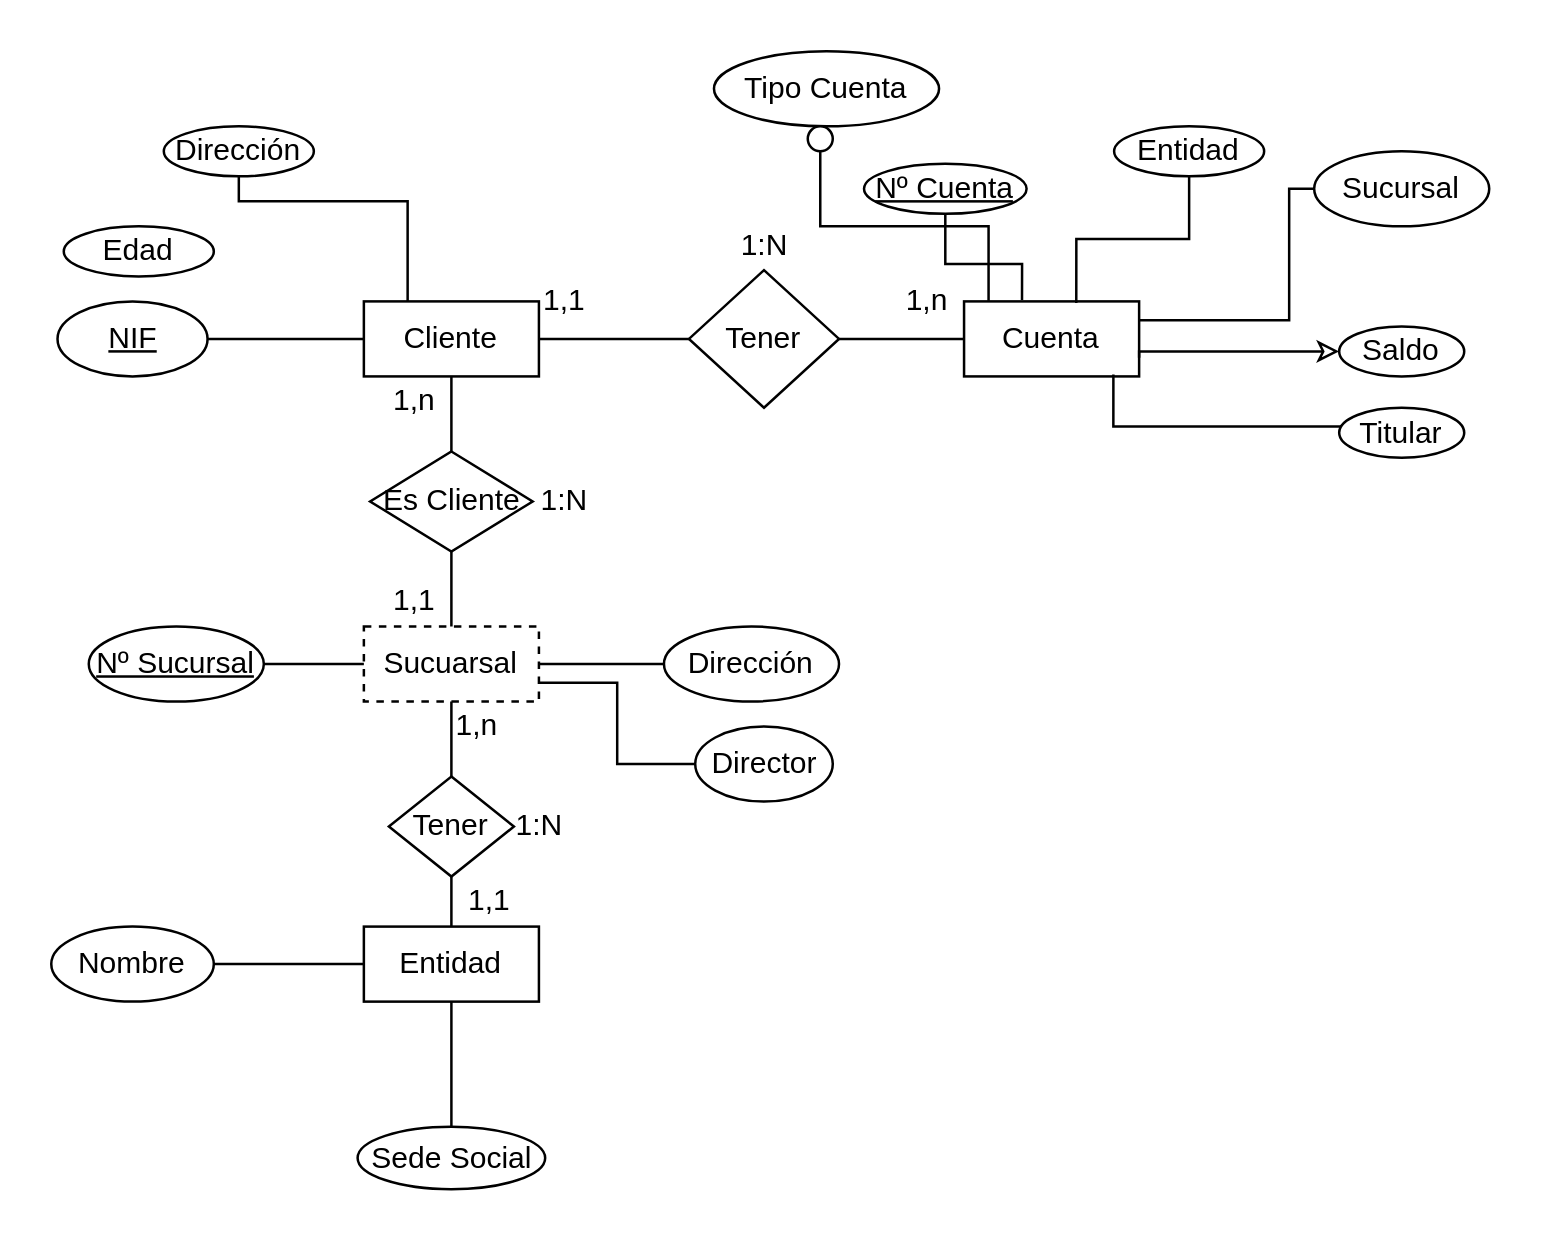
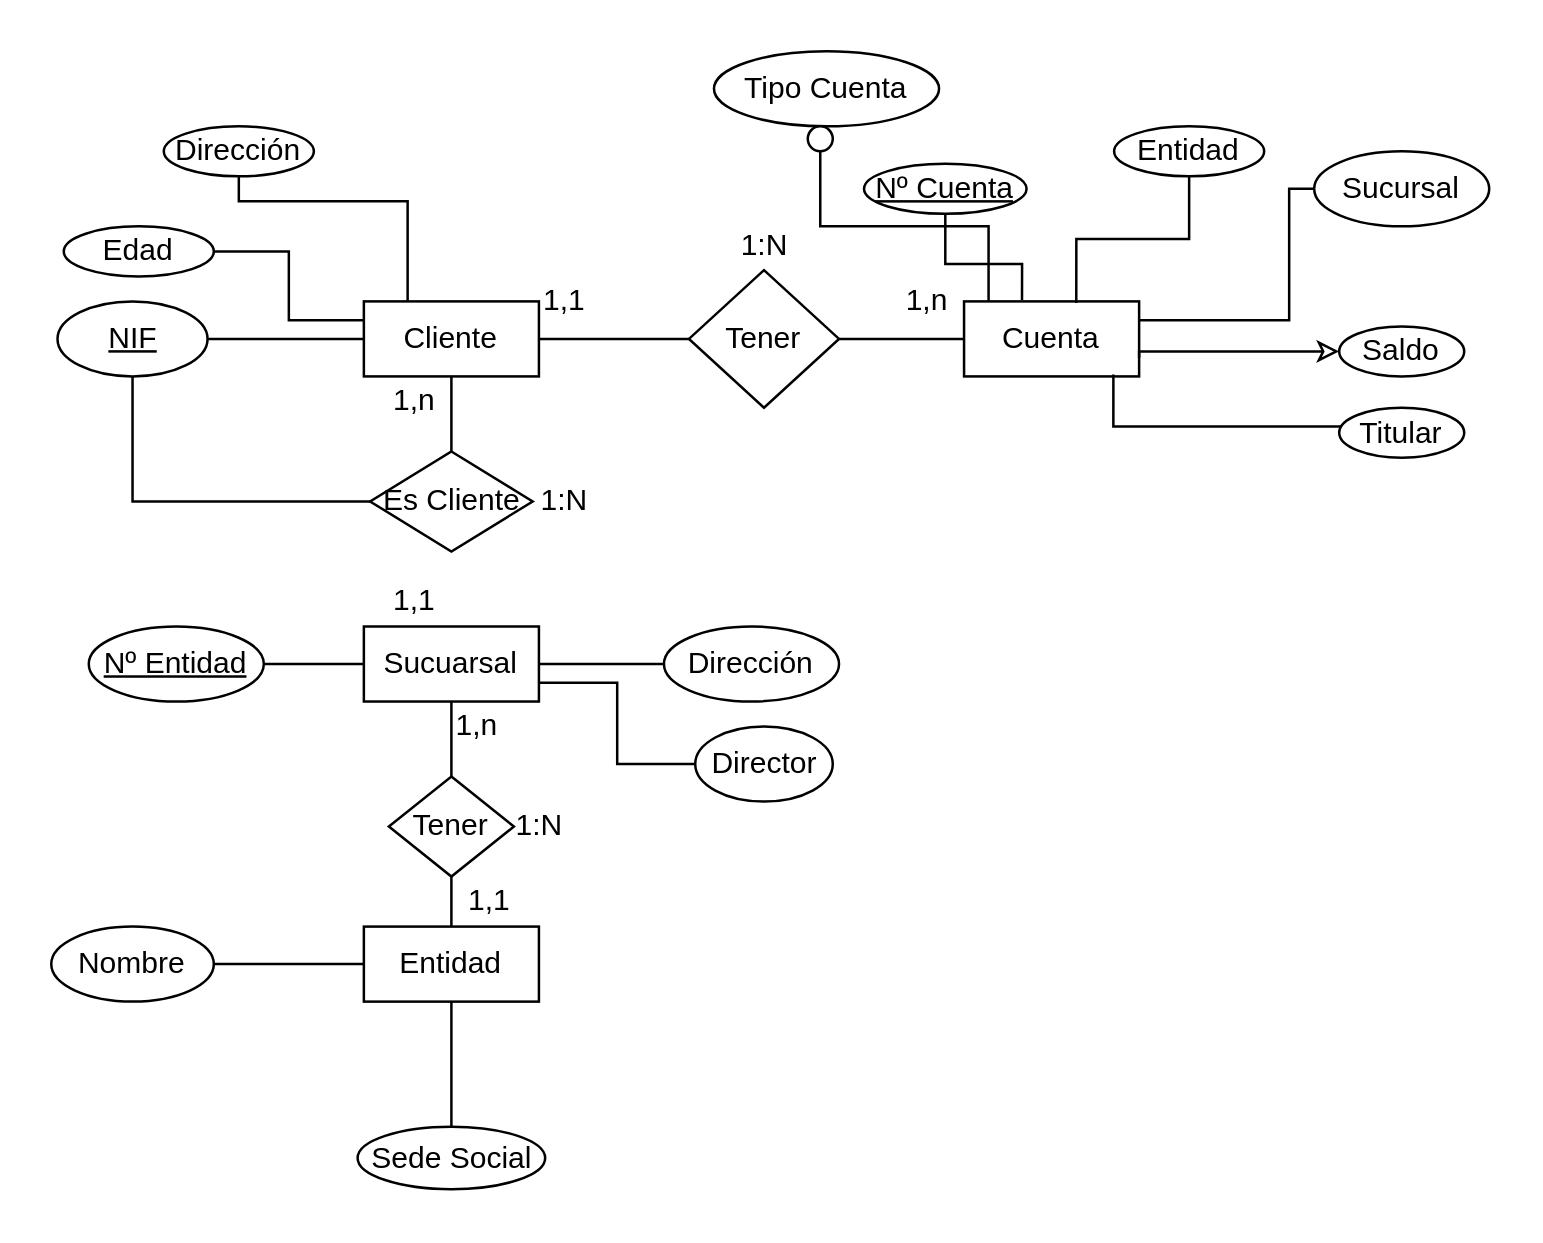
edge "Edad" -- "Cliente": added
edge "Es Cliente" -- "Sucuarsal": now "Es Cliente" -- "NIF"
node "Nº Sucursal": label "Nº Sucursal" -> "Nº Entidad"
node "Sucuarsal": style dashed -> solid
